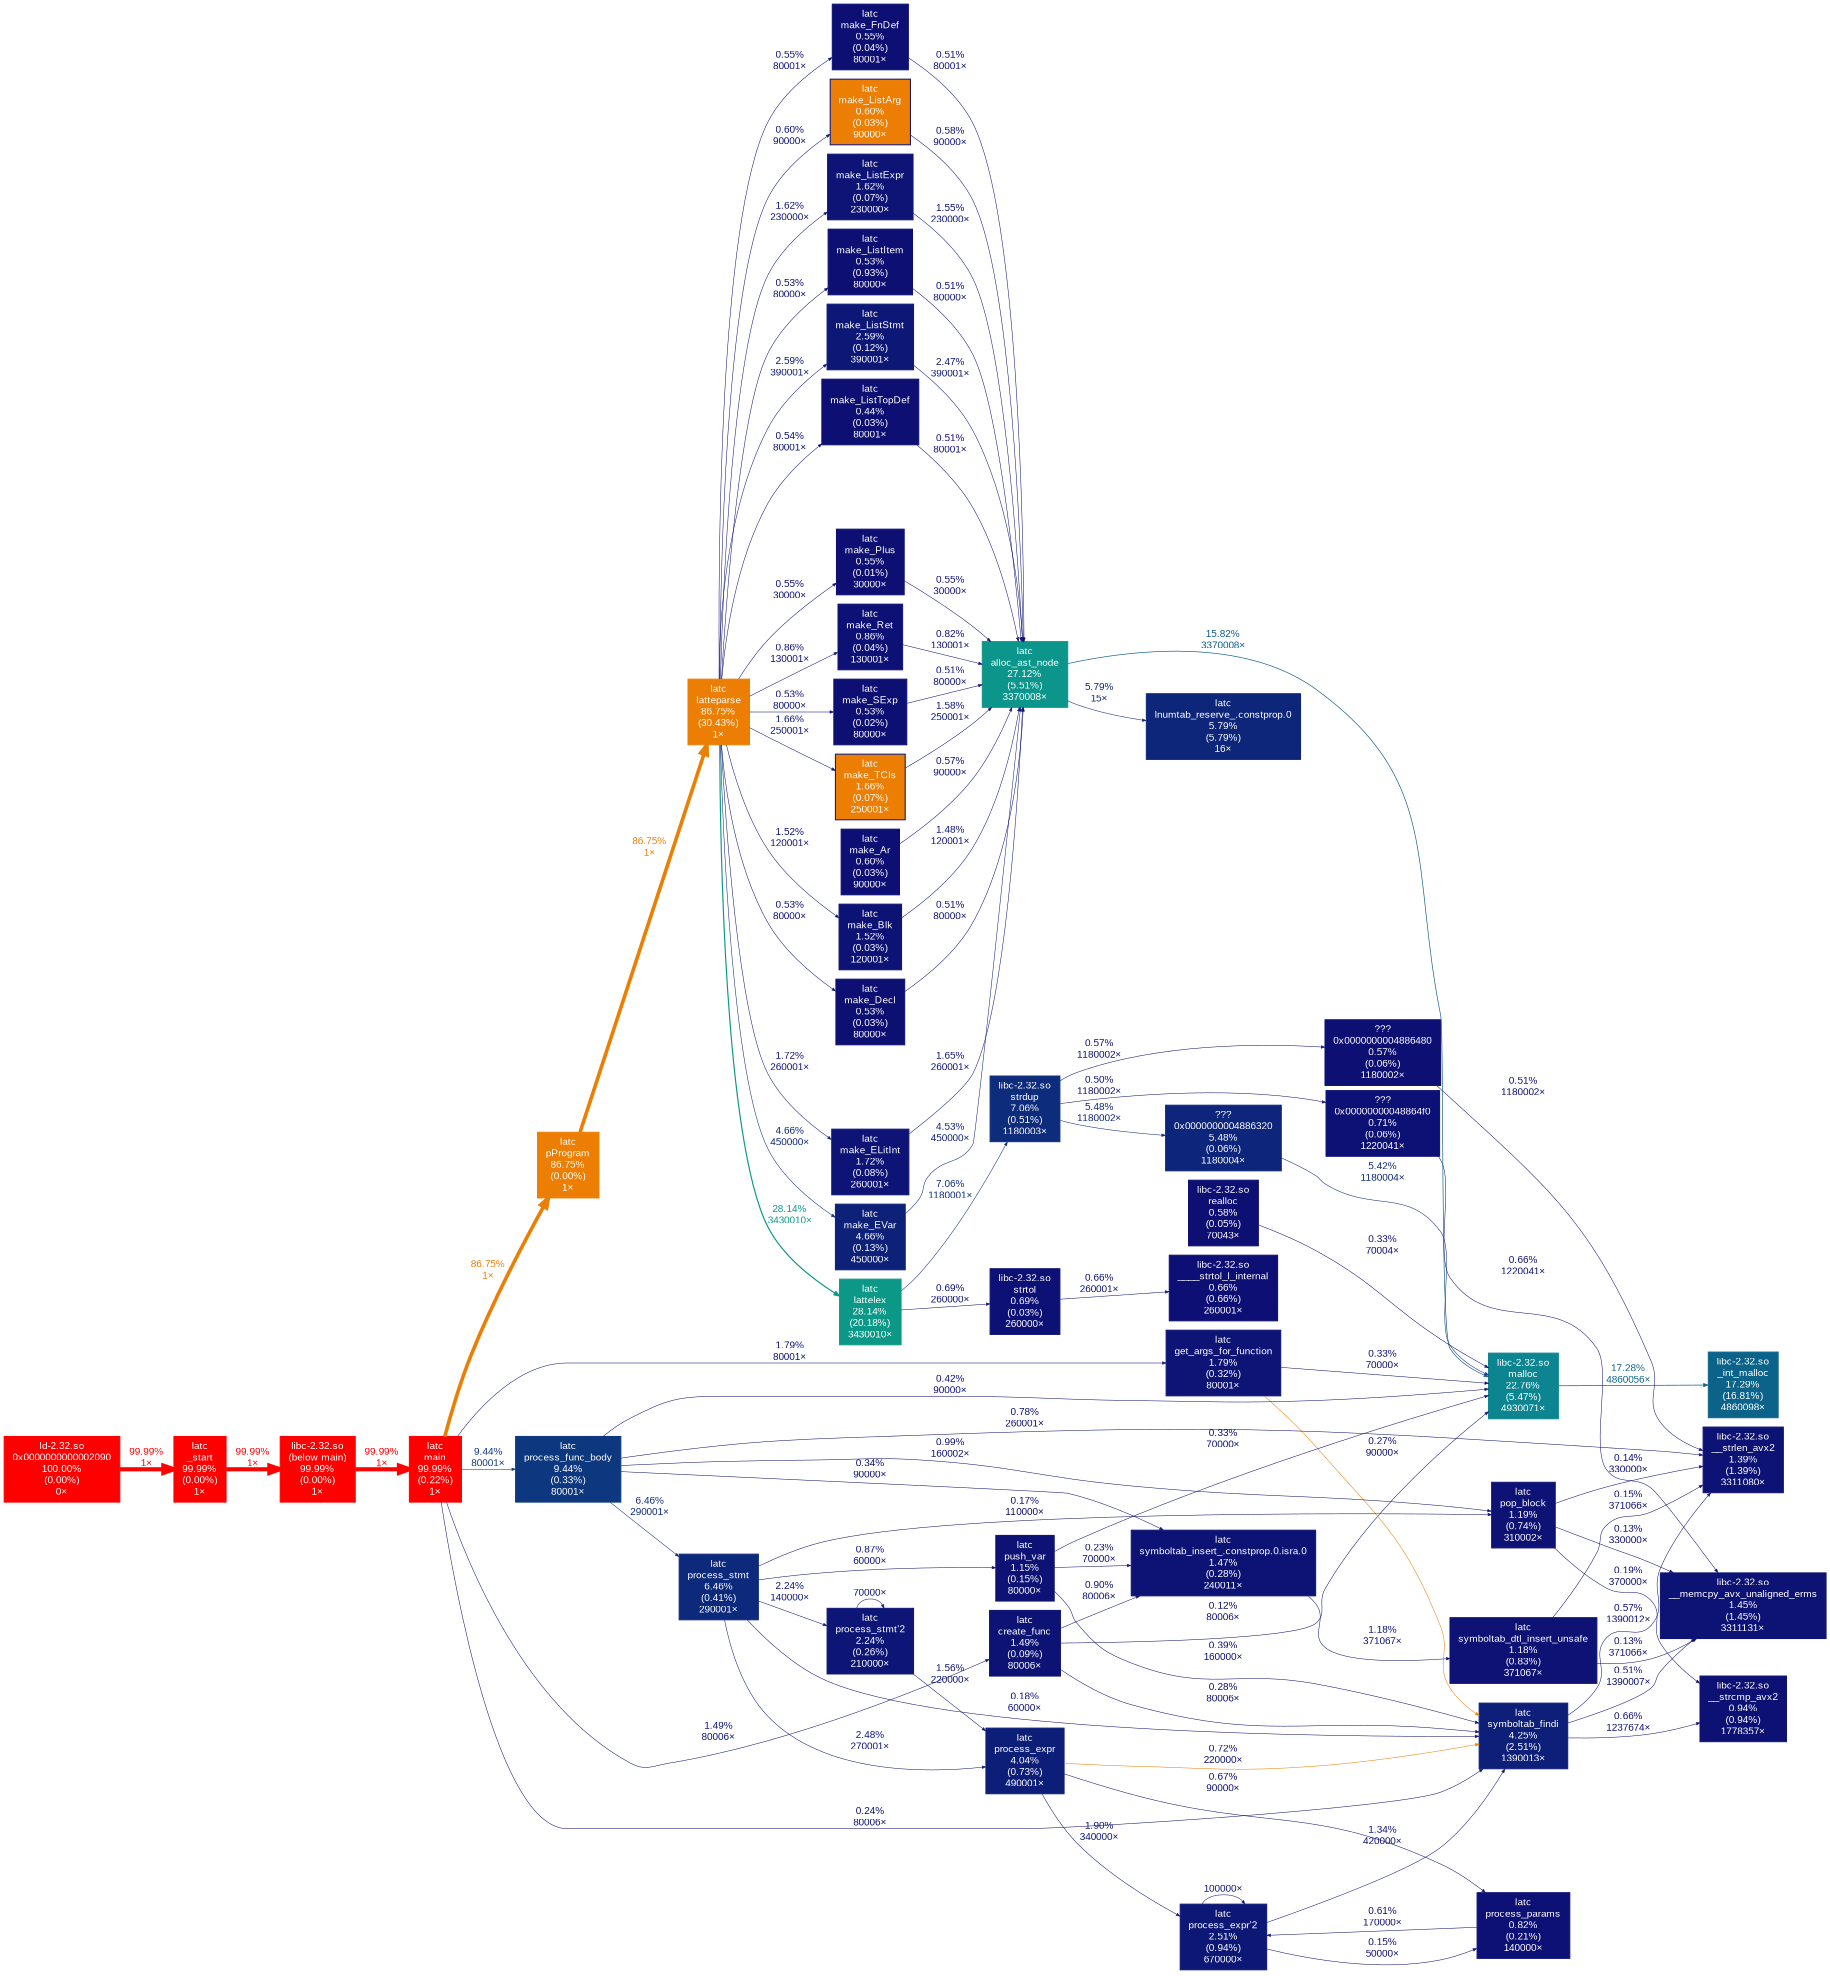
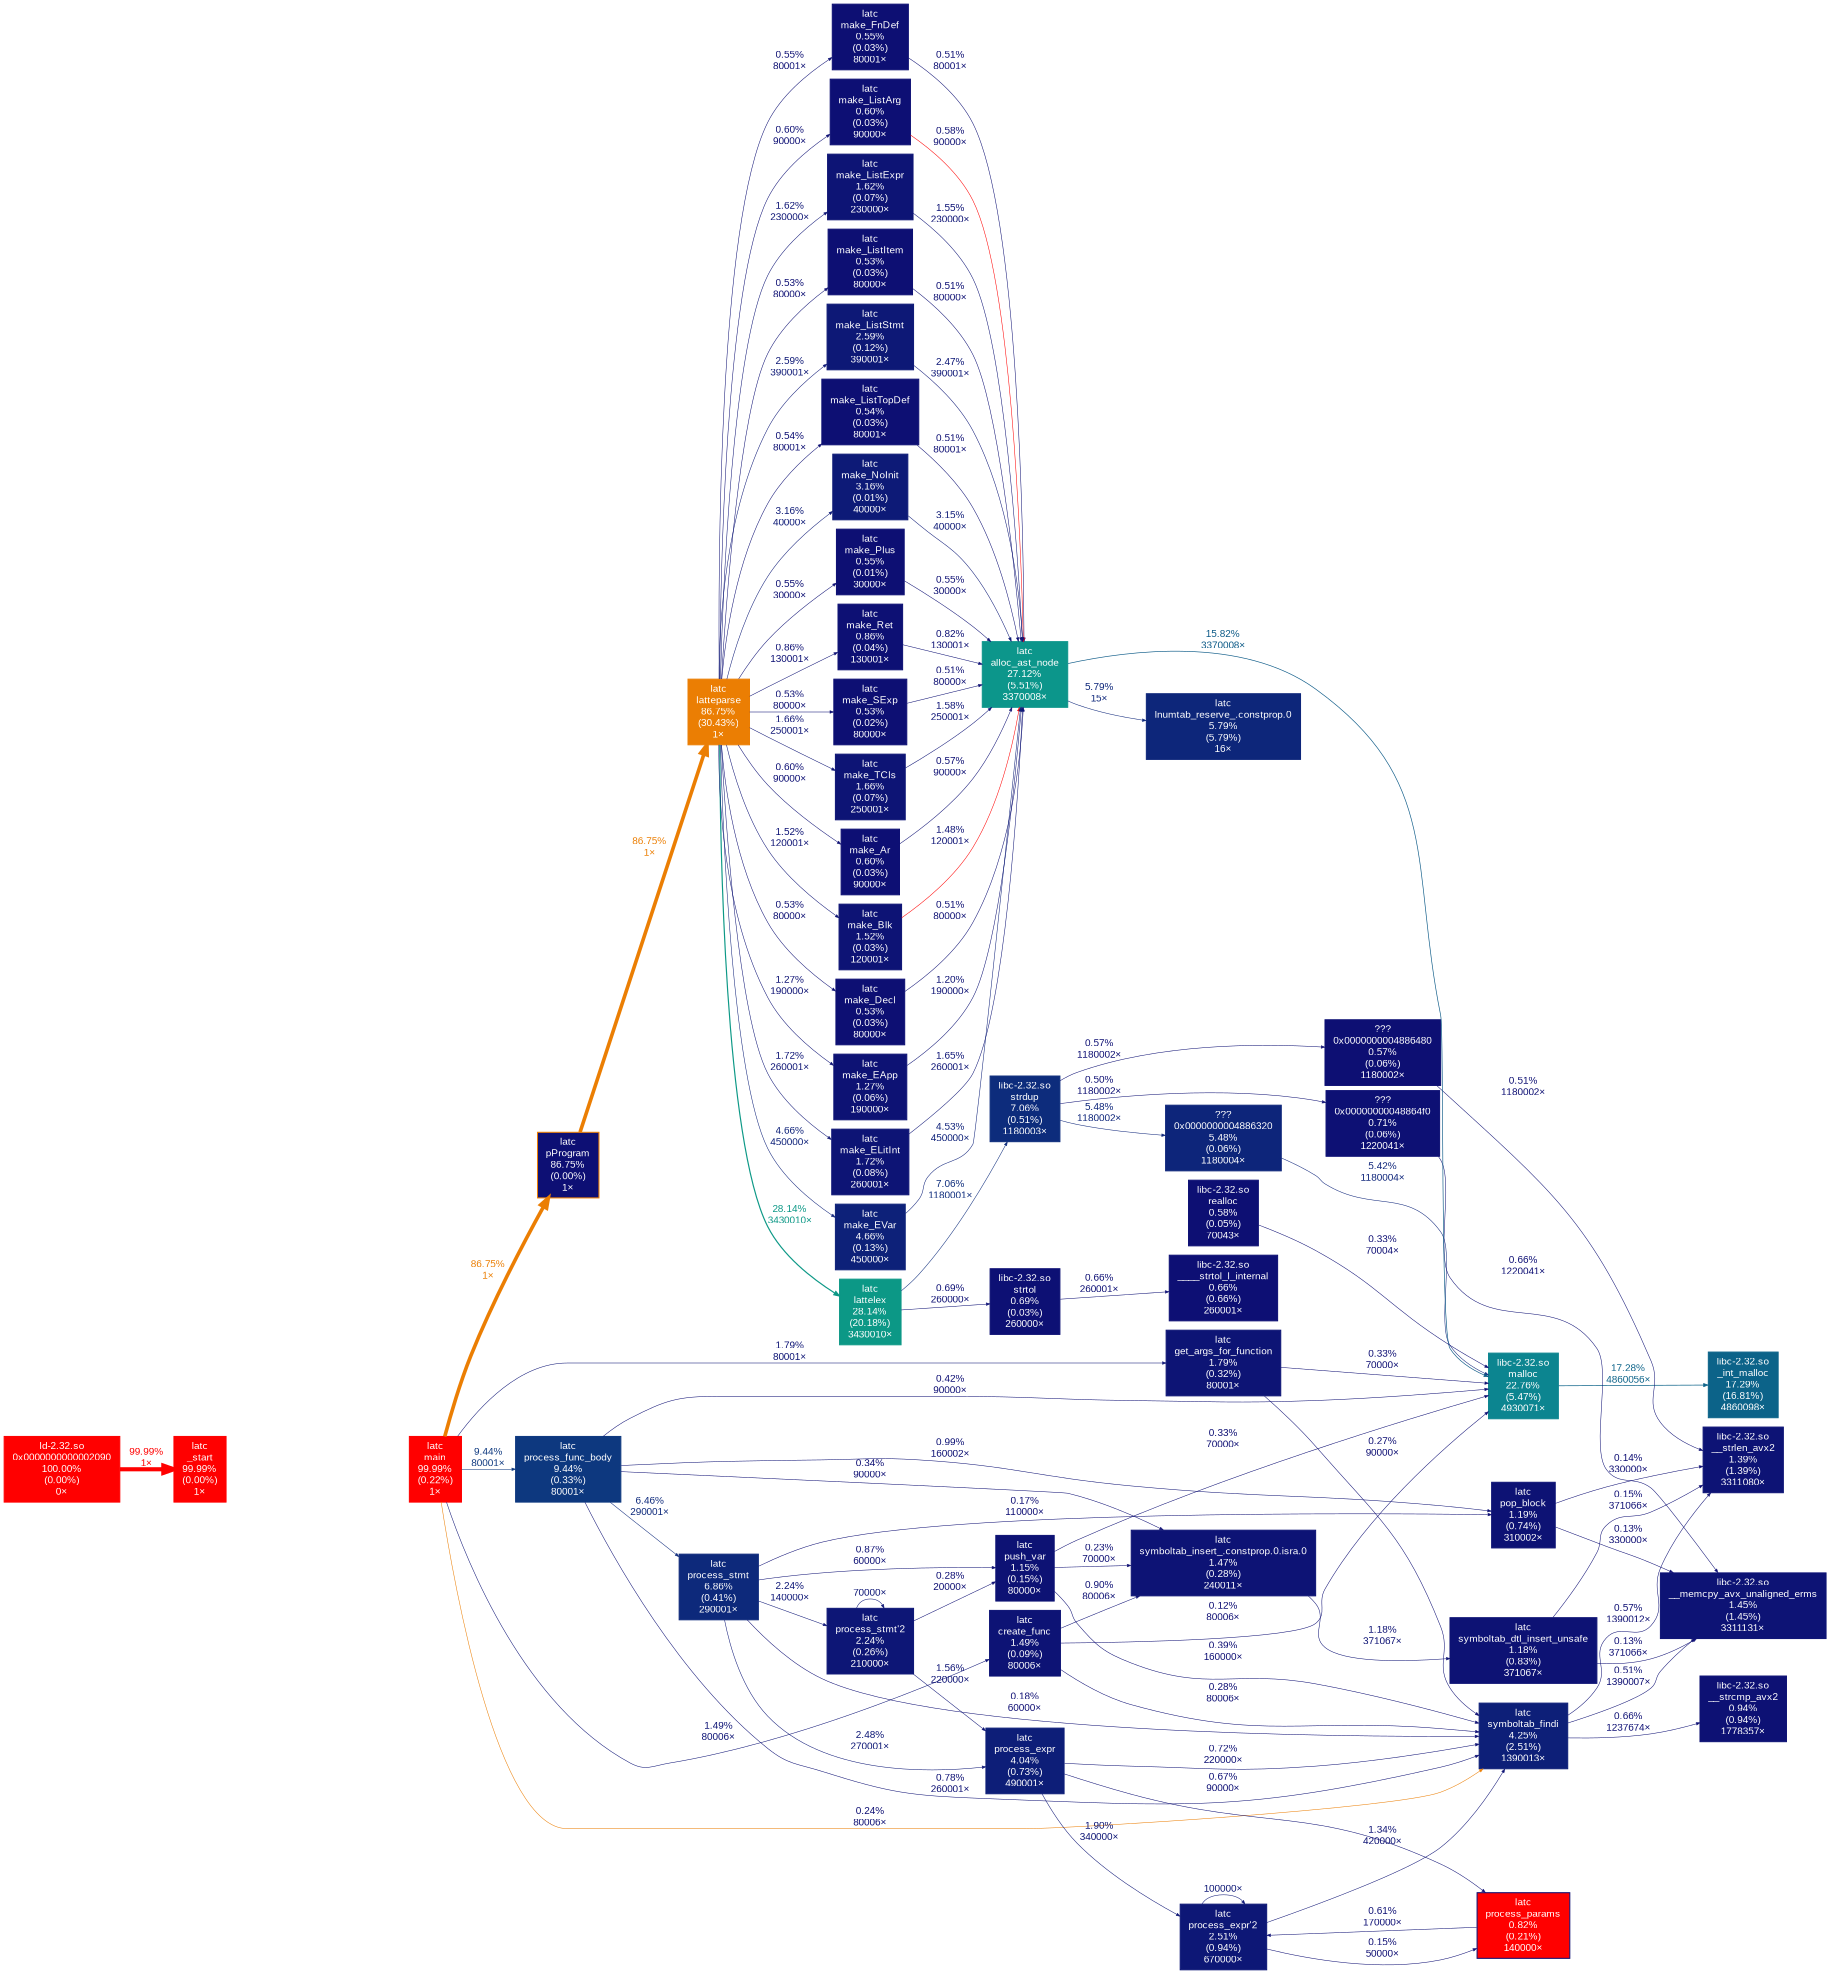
node "latc make_FnDef 0.55% (0.04%) 80001×": label "latc make_FnDef 0.55% (0.04%) 80001×" -> "latc make_FnDef 0.55% (0.03%) 80001×"
node "latc make_ListArg 0.60% (0.03%) 90000×": fillcolor #eb7e03 -> #0d0f74
node "latc make_ListItem 0.53% (0.93%) 80000×": label "latc make_ListItem 0.53% (0.93%) 80000×" -> "latc make_ListItem 0.53% (0.03%) 80000×"
edge "latc make_ListArg 0.60% (0.03%) 90000×" -> "latc alloc_ast_node 27.12% (5.51%) 3370008×": color #0d0f73 -> #ff0000
node "latc make_ListTopDef 0.44% (0.03%) 80001×": label "latc make_ListTopDef 0.44% (0.03%) 80001×" -> "latc make_ListTopDef 0.54% (0.03%) 80001×"
node "latc make_NoInit 3.16% (0.01%) 40000×": added
node "latc make_TCls 1.66% (0.07%) 250001×": fillcolor #eb7e03 -> #0d1475
edge "latc latteparse 86.75% (30.43%) 1×" -> "latc make_Ar 0.60% (0.03%) 90000×": added, label "0.60% 90000×"
edge "latc make_Blk 1.52% (0.03%) 120001×" -> "latc alloc_ast_node 27.12% (5.51%) 3370008×": color #0d1375 -> #ff0000
node "latc make_EApp 1.27% (0.06%) 190000×": added
node "latc pProgram 86.75% (0.00%) 1×": fillcolor #eb7e03 -> #0d0f74
edge "latc process_func_body 9.44% (0.33%) 80001×" -> "libc-2.32.so __strlen_avx2 1.39% (1.39%) 3311080×": now "latc process_func_body 9.44% (0.33%) 80001×" -> "latc symboltab_findi 4.25% (2.51%) 1390013×"
node "libc-2.32.so (below main) 99.99% (0.00%) 1×": removed
edge "latc get_args_for_function 1.79% (0.32%) 80001×" -> "latc symboltab_findi 4.25% (2.51%) 1390013×": color #eb7e03 -> #0d0e73
node "latc process_stmt 6.46% (0.41%) 290001×": label "latc process_stmt 6.46% (0.41%) 290001×" -> "latc process_stmt 6.86% (0.41%) 290001×"
edge "latc pop_block 1.19% (0.74%) 310002×" -> "libc-2.32.so __strcmp_avx2 0.94% (0.94%) 1778357×": removed, label "0.19% 370000×"
edge "latc process_stmt'2 2.24% (0.26%) 210000×" -> "latc push_var 1.15% (0.15%) 80000×": added, label "0.28% 20000×"
edge "latc process_expr 4.04% (0.73%) 490001×" -> "latc symboltab_findi 4.25% (2.51%) 1390013×": color #eb7e03 -> #0d1074
edge "latc main 99.99% (0.22%) 1×" -> "latc symboltab_findi 4.25% (2.51%) 1390013×": color #0d0e73 -> #eb7e03
node "latc process_params 0.82% (0.21%) 140000×": fillcolor #0d1074 -> #ff0000
